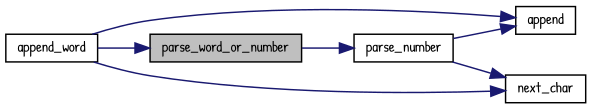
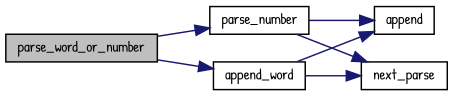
edge "append_word" -> "parse_word_or_number": reversed
node "next_char": label "next_char" -> "next_parse"
